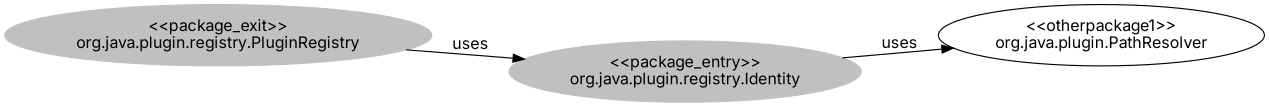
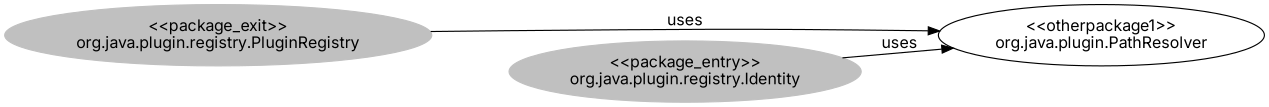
edge "<<package_exit>> org.java.plugin.registry.PluginRegistry" -> "<<package_entry>> org.java.plugin.registry.Identity": now "<<package_exit>> org.java.plugin.registry.PluginRegistry" -> "<<otherpackage1>> org.java.plugin.PathResolver"
